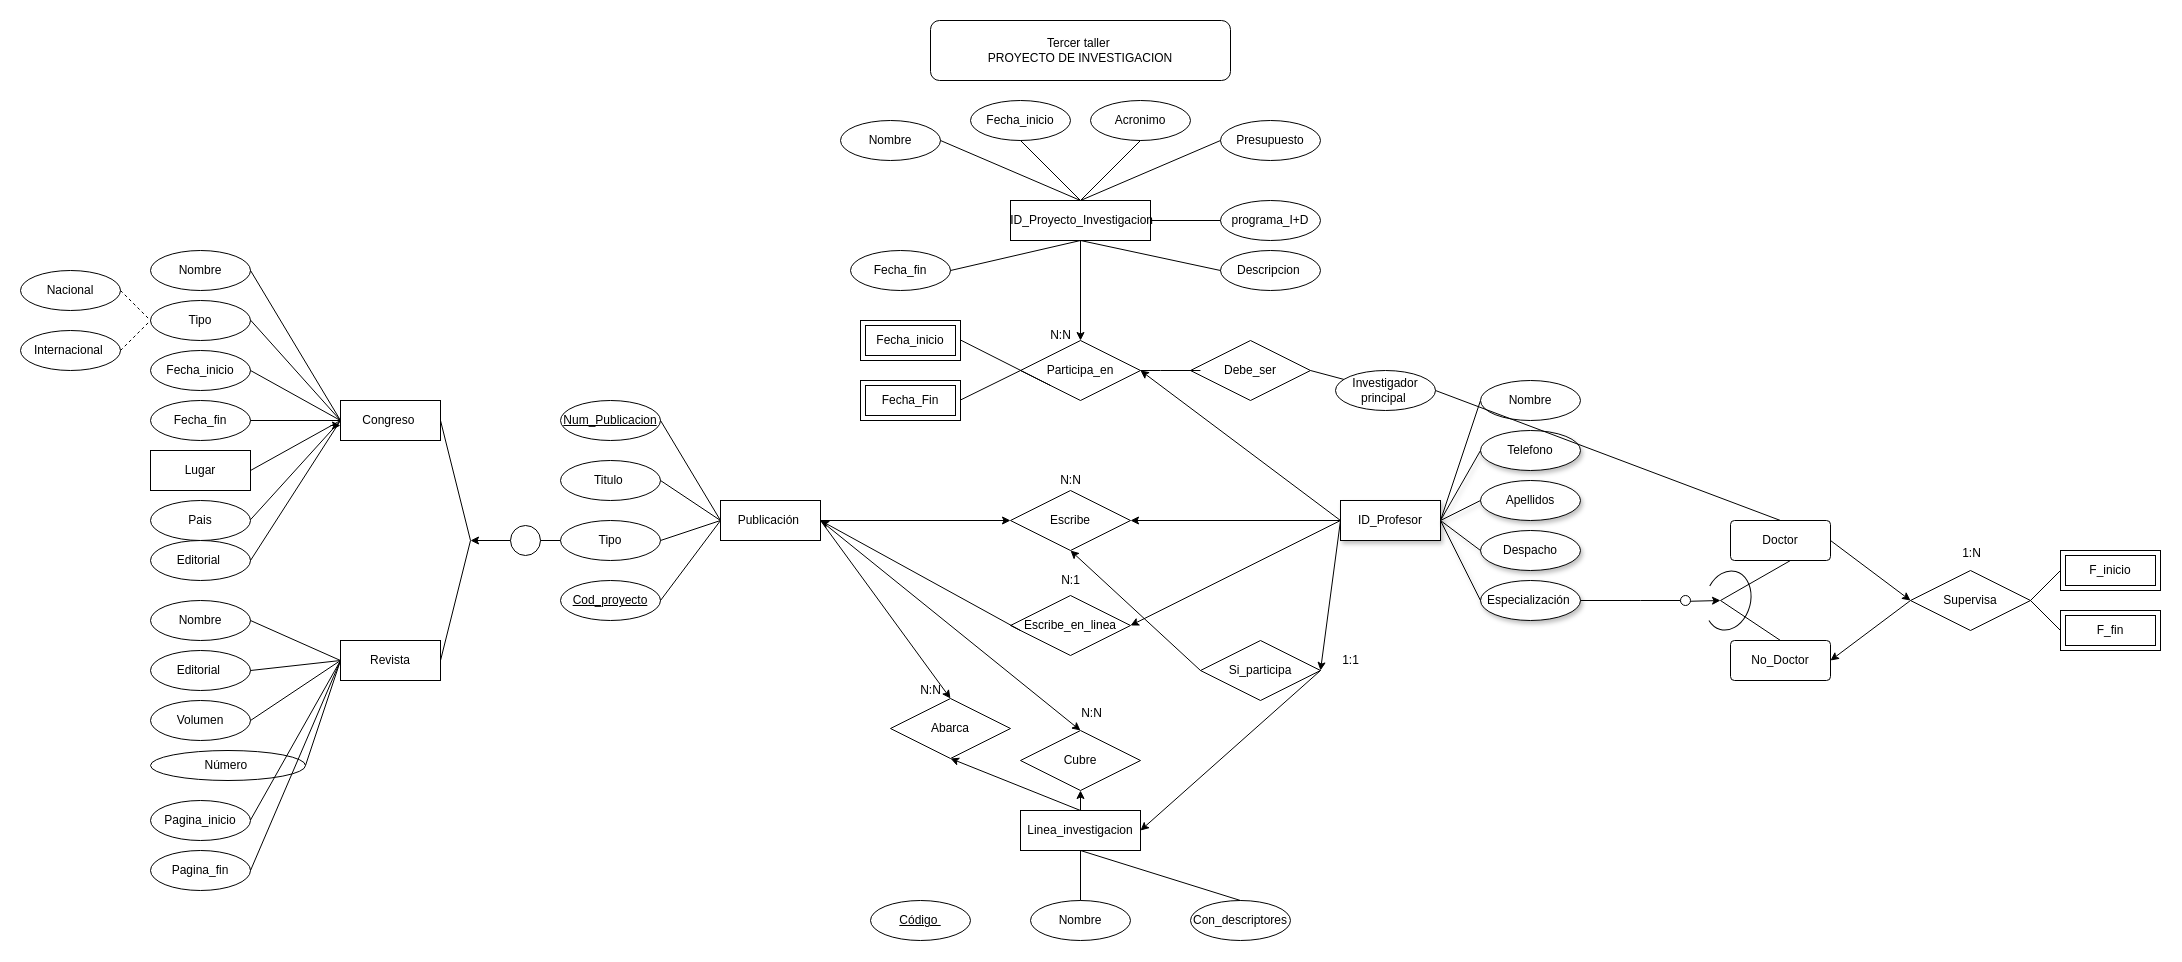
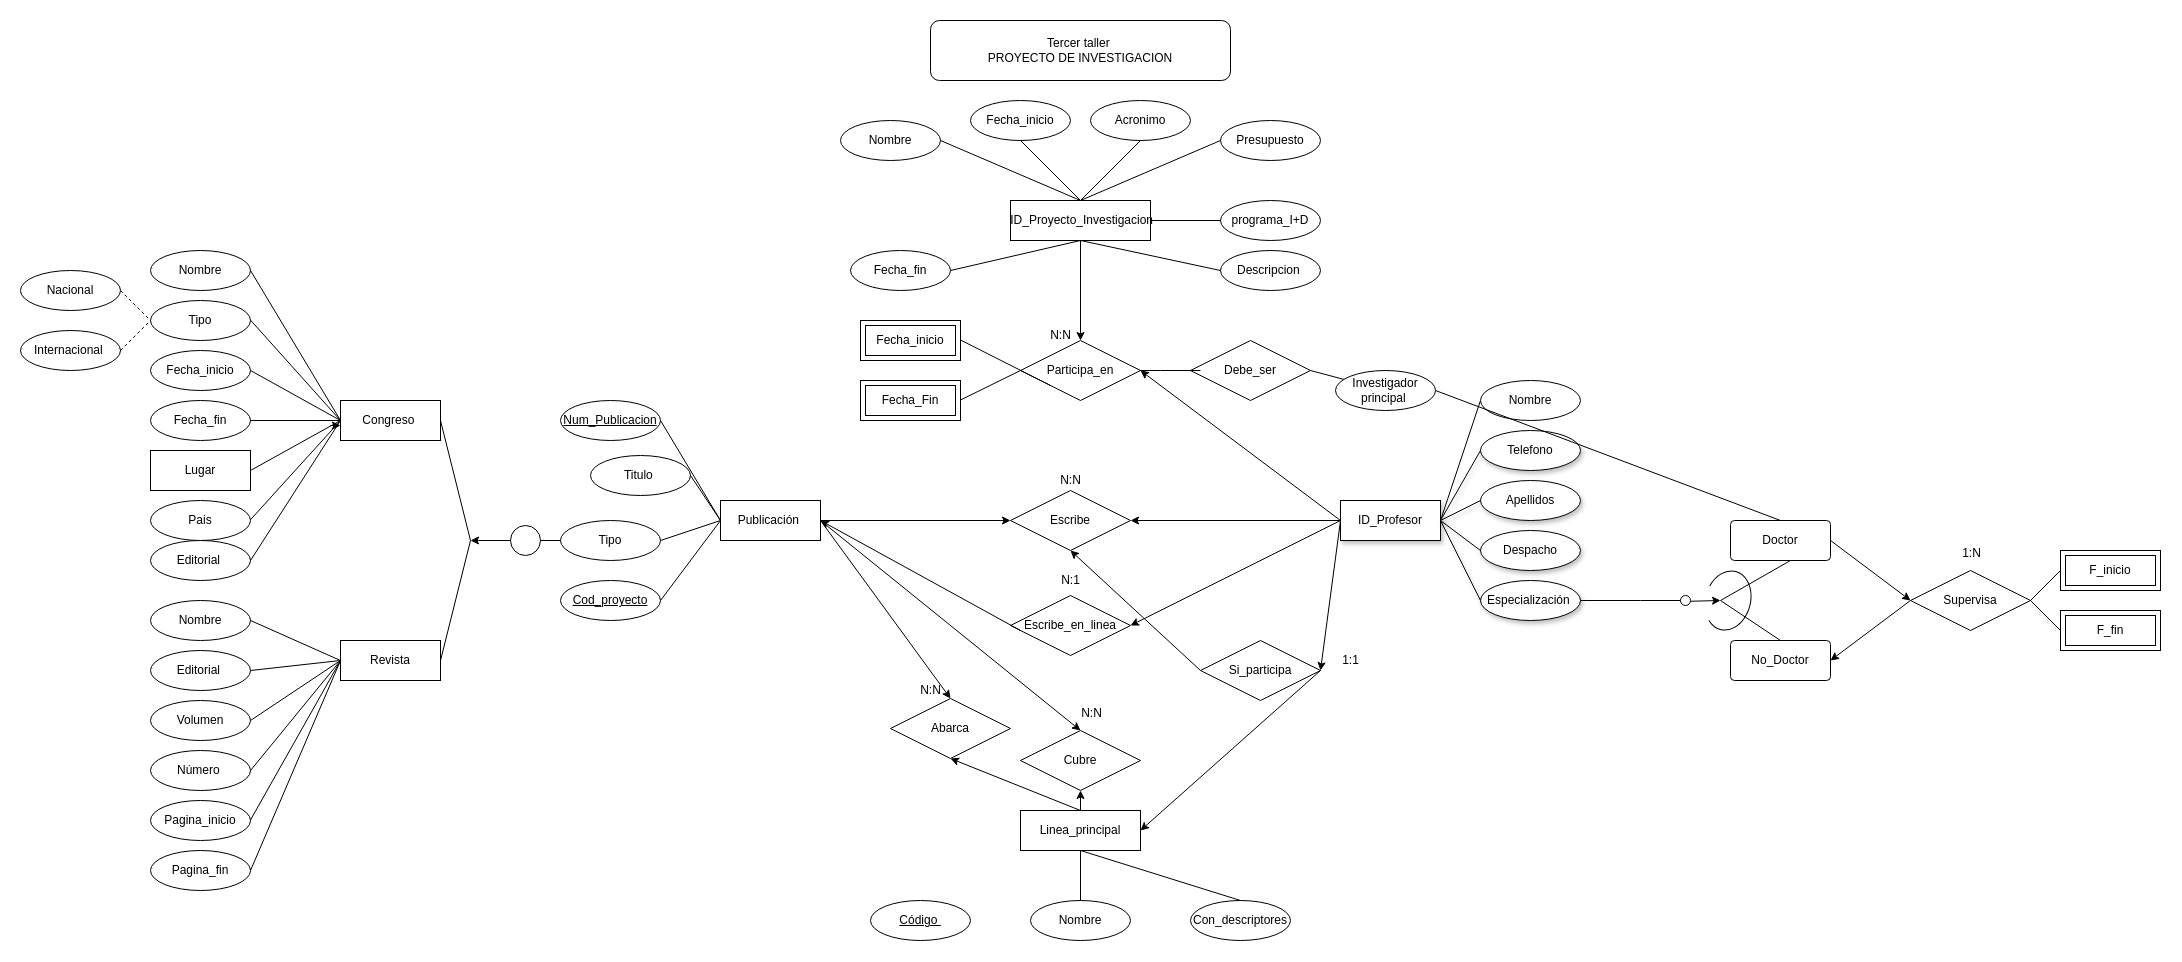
node "Titulo": moved (611, 481) -> (641, 476)
node "Número": size 155x30 -> 100x40
node "Linea_investigacion": label "Linea_investigacion" -> "Linea_principal"
